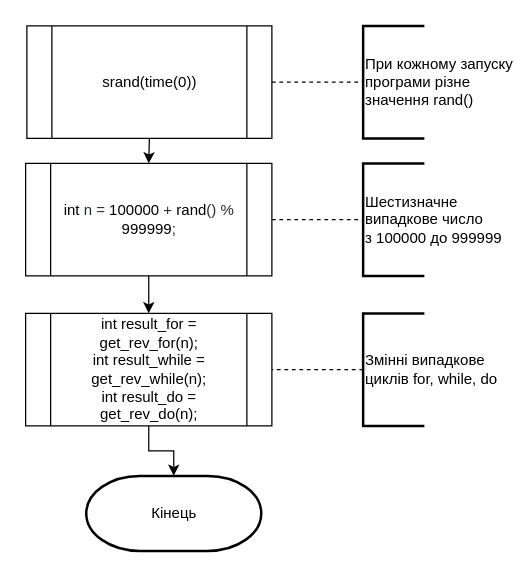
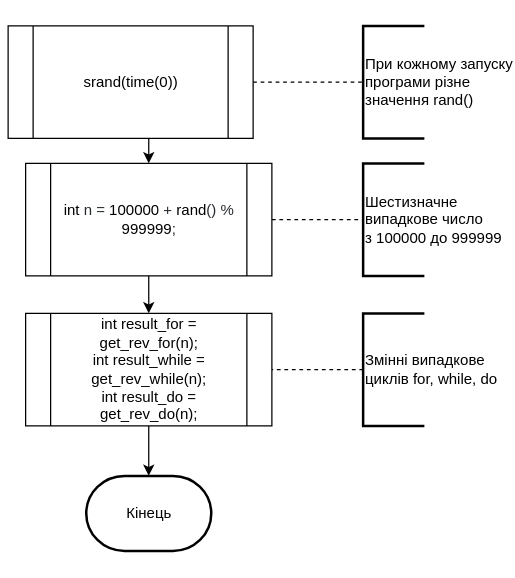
node "srand(time(0))": moved (149, 82) -> (131, 82)
node "Кінець": size 175x75 -> 125x75
